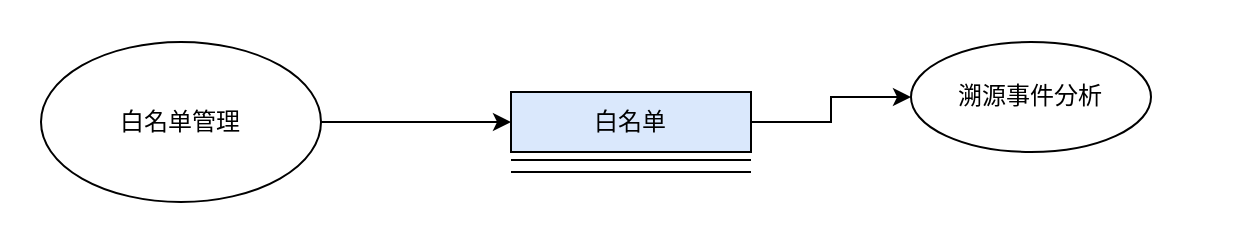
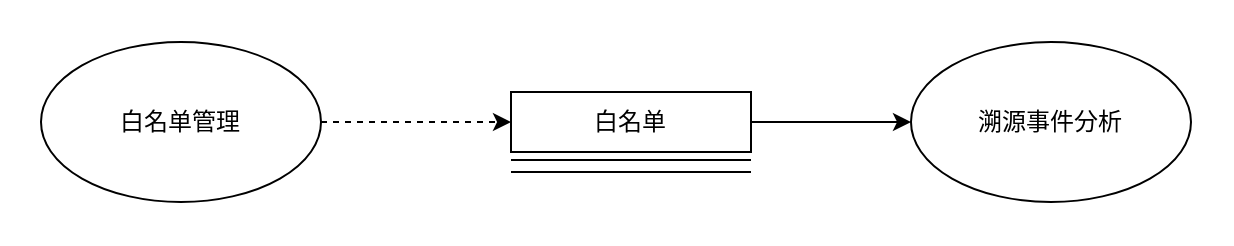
node "溯源事件分析": size 240x110 -> 280x160
edge "白名单管理" -> "白名单": style solid -> dashed
node "白名单": fillcolor #dae8fc -> #ffffff
